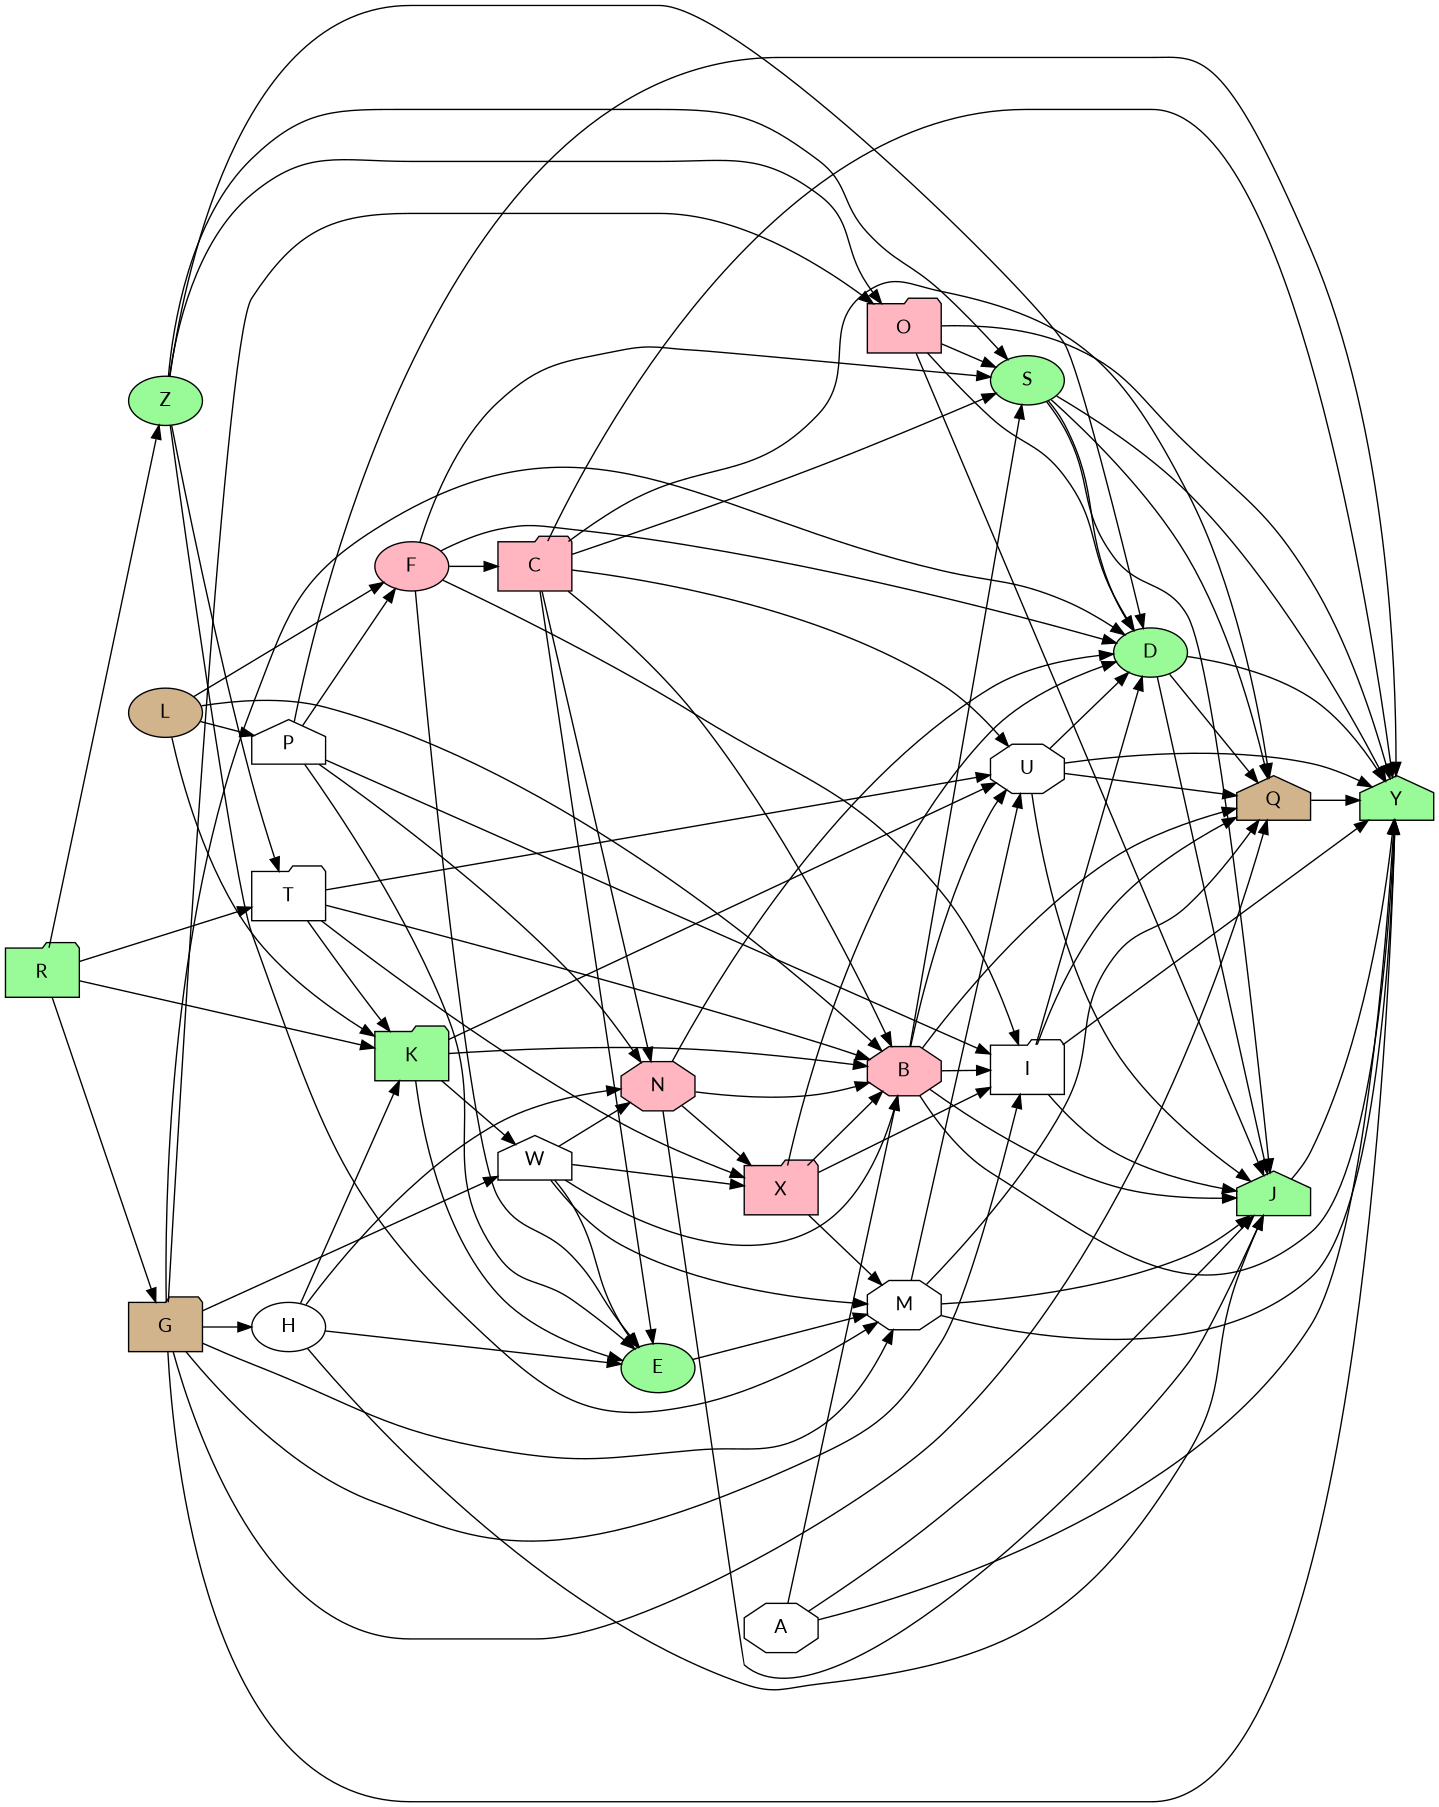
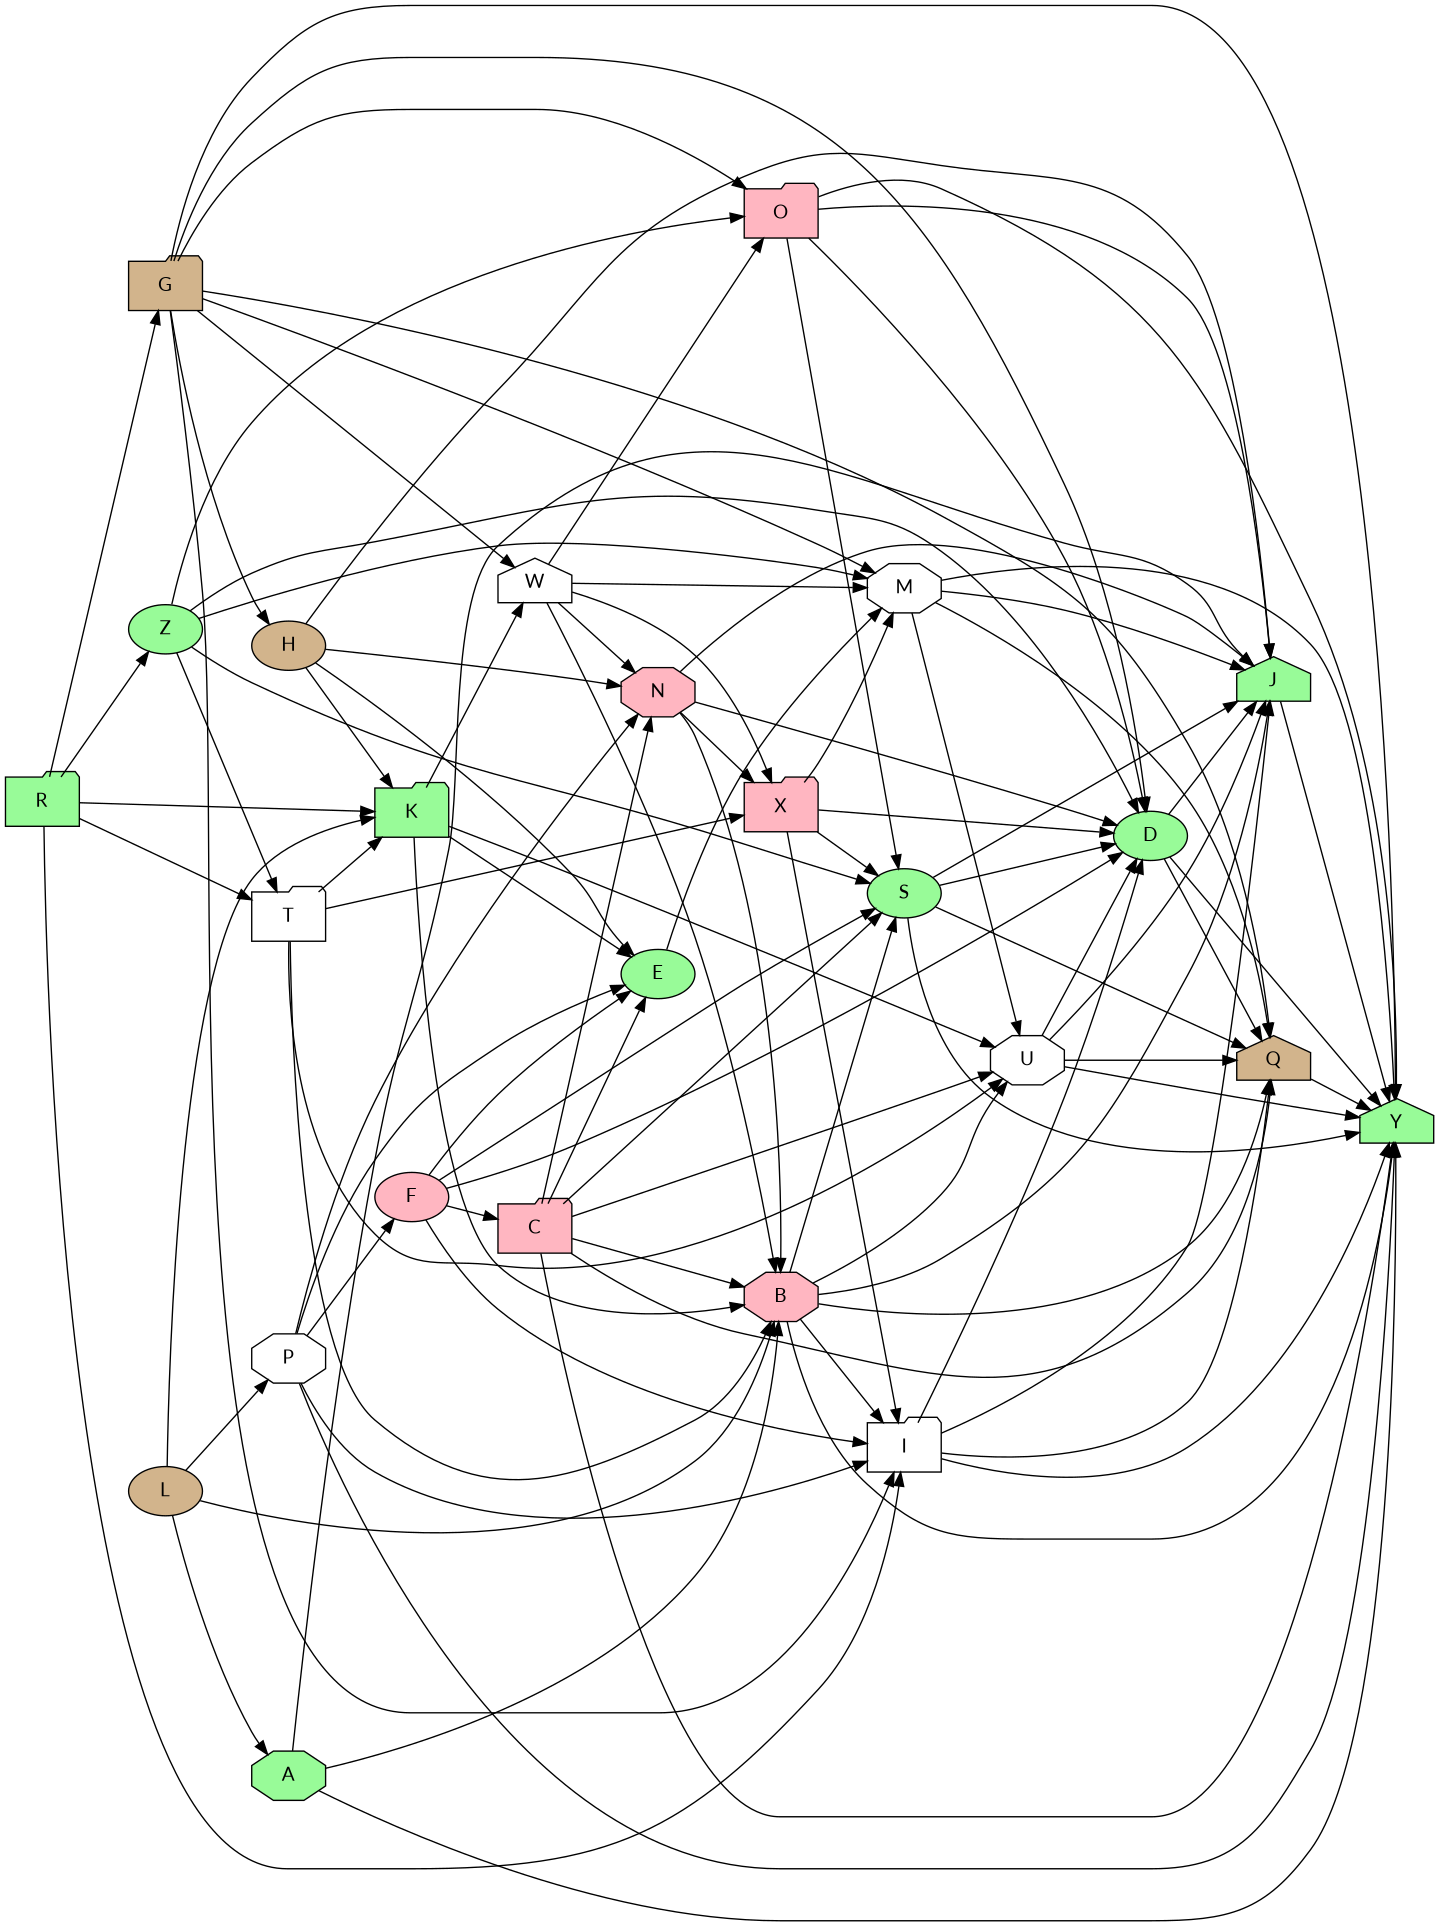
edge "L" -> "F": now "L" -> "A"
node "P": shape house -> octagon
edge "X" -> "B": now "X" -> "S"
edge "W" -> "E": now "W" -> "O"
node "H": fillcolor white -> tan
node "A": fillcolor white -> palegreen
edge "R" -> "I": added
